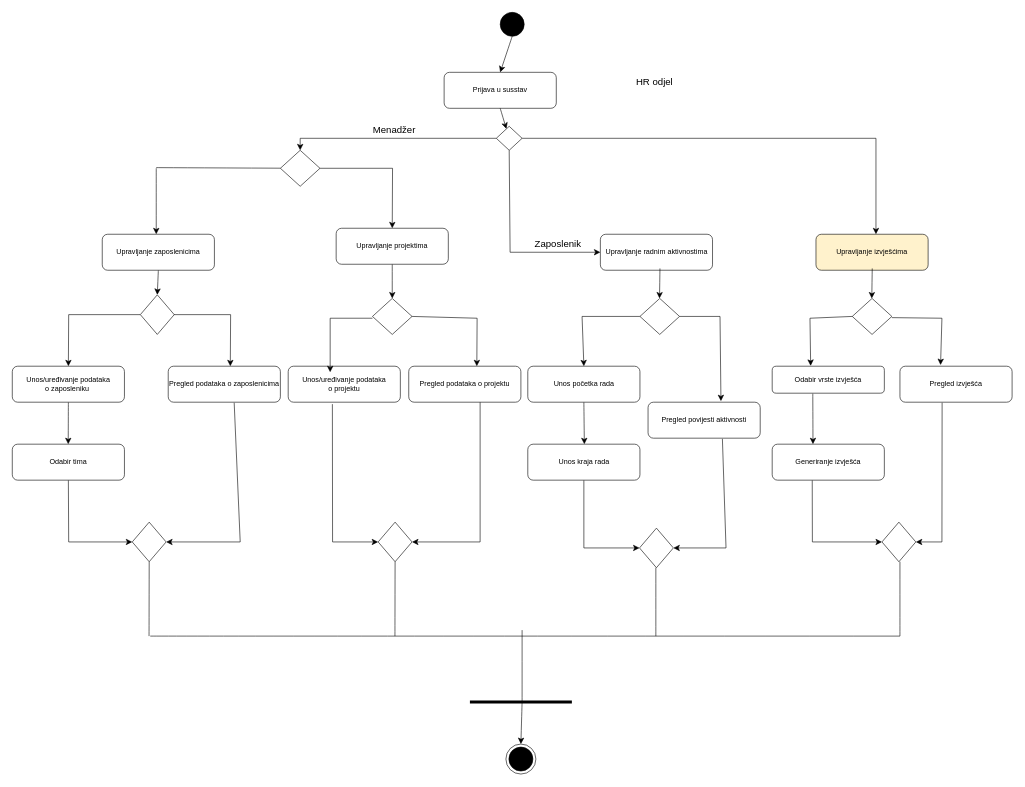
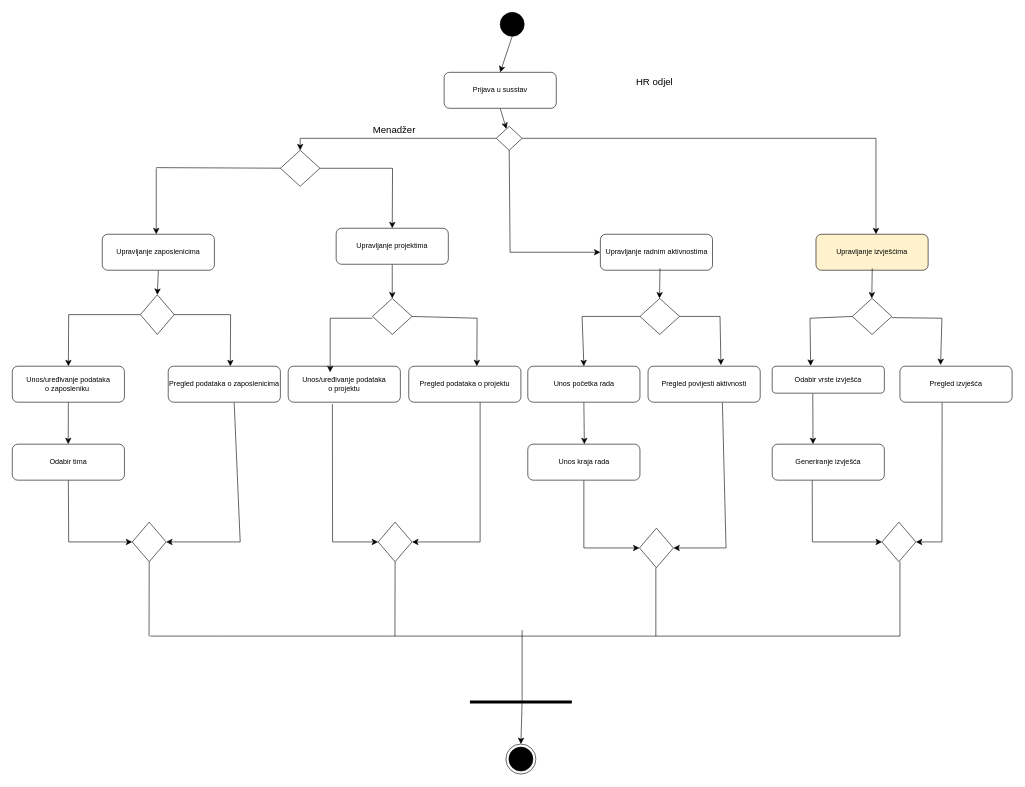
node "Zaposlenik": removed
node "Pregled povijesti aktivnosti": moved (704, 420) -> (704, 384)
